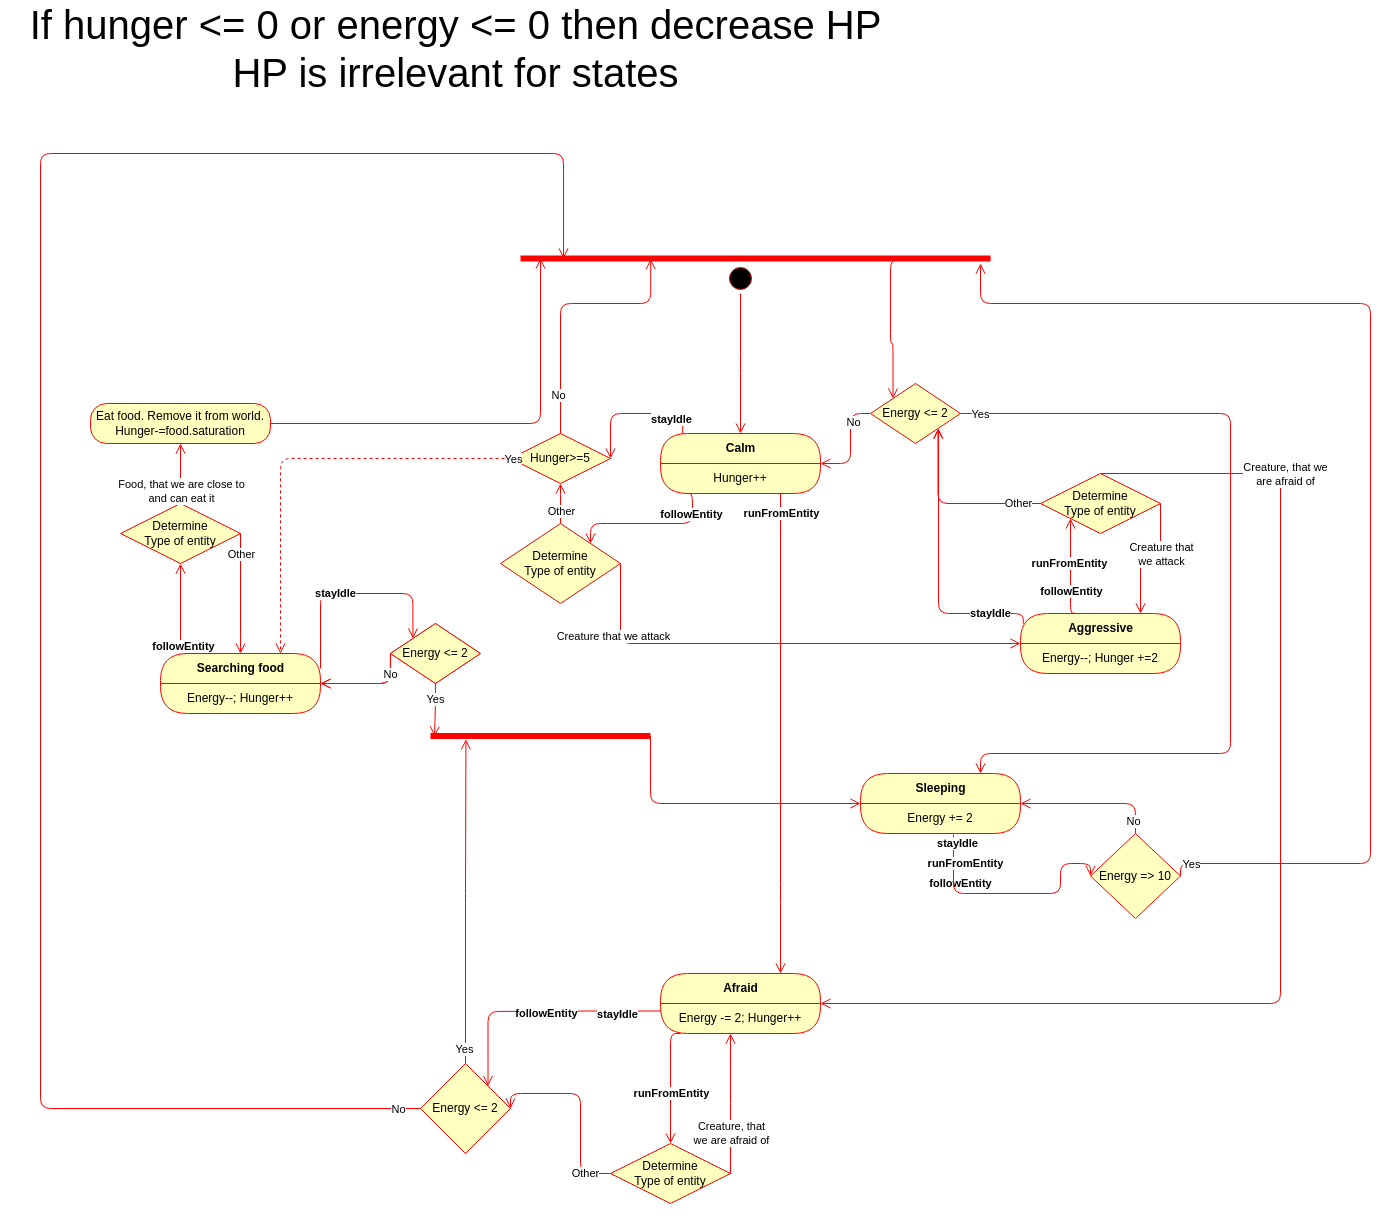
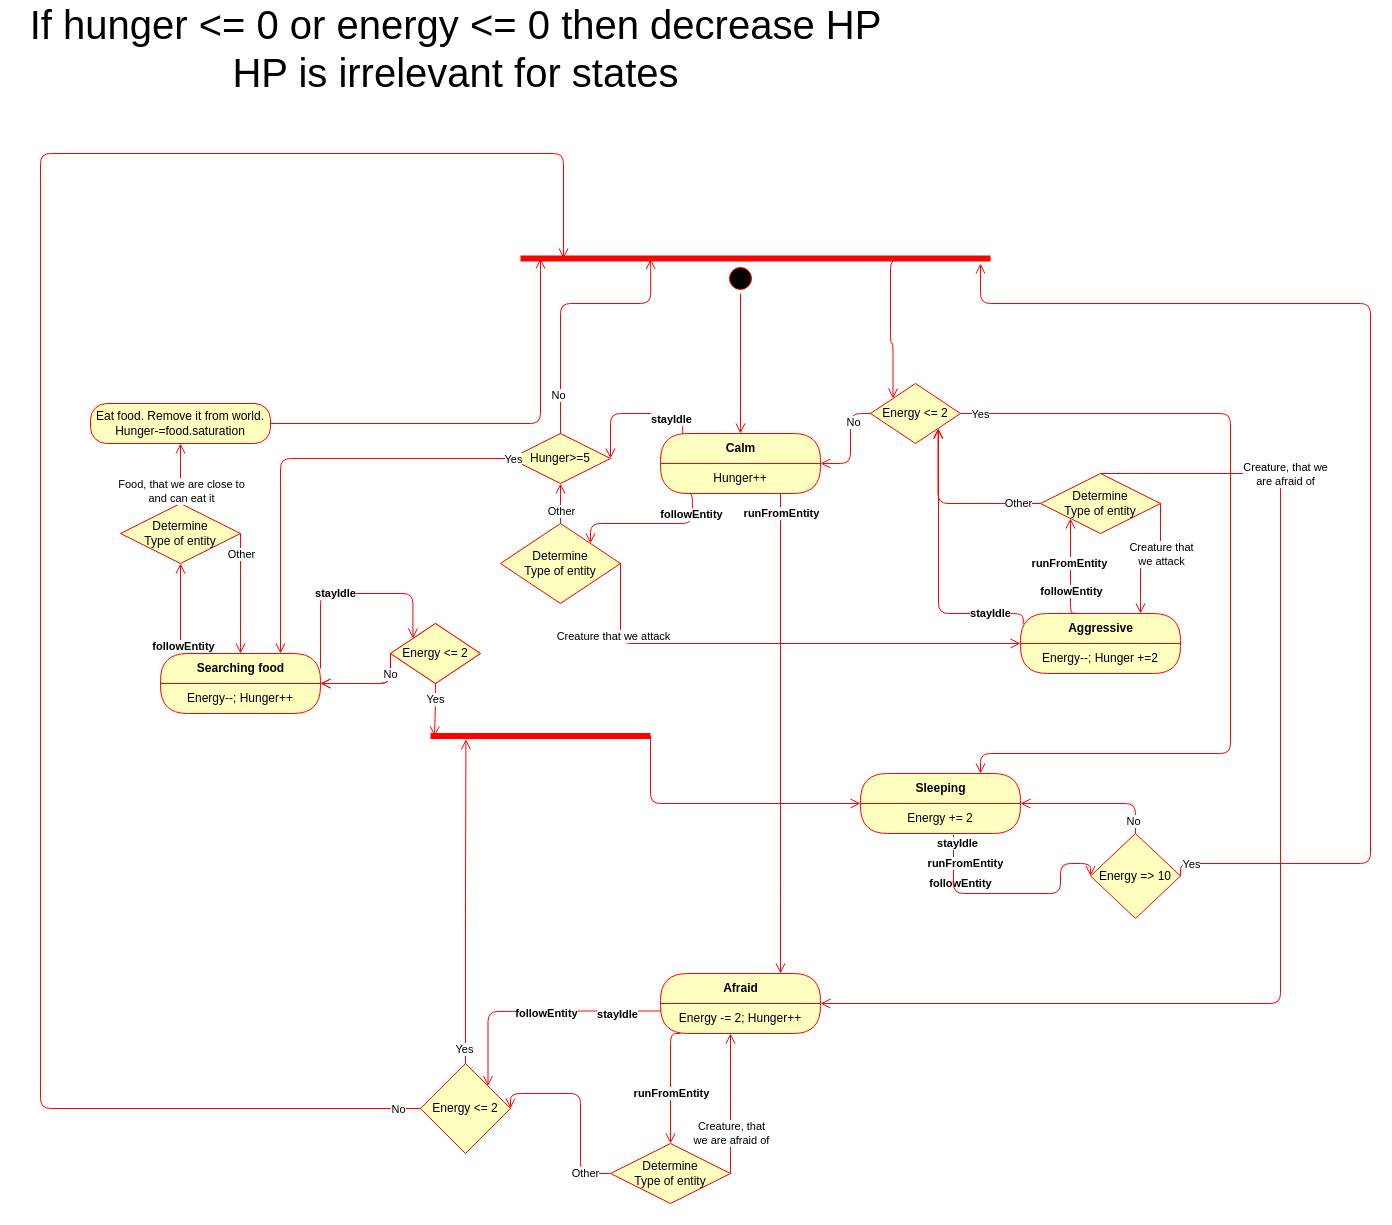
edge "Hunger>=5" -> "Searching food": style dashed -> solid
